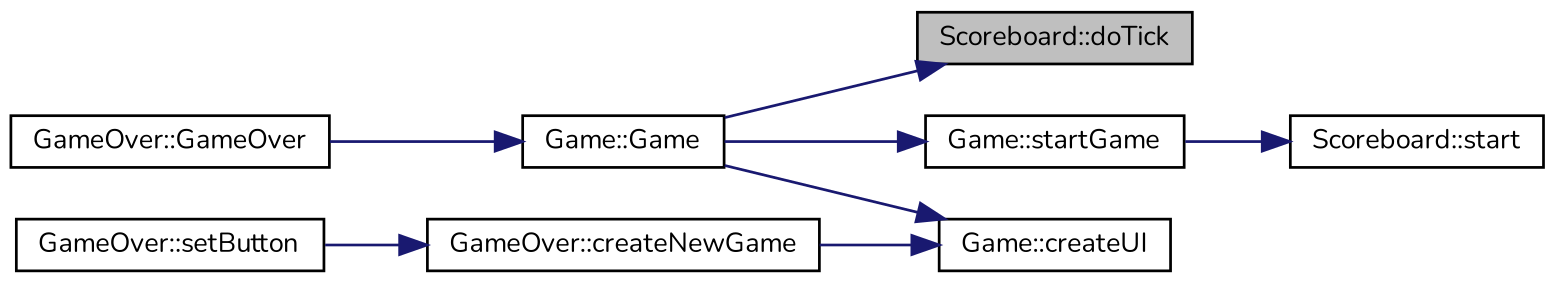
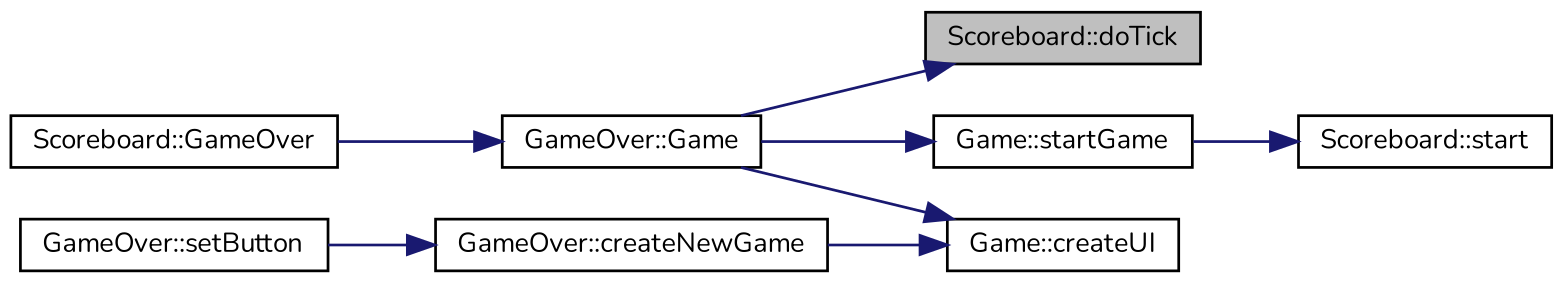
node "GameOver::GameOver": label "GameOver::GameOver" -> "Scoreboard::GameOver"
node "Game::Game": label "Game::Game" -> "GameOver::Game"
